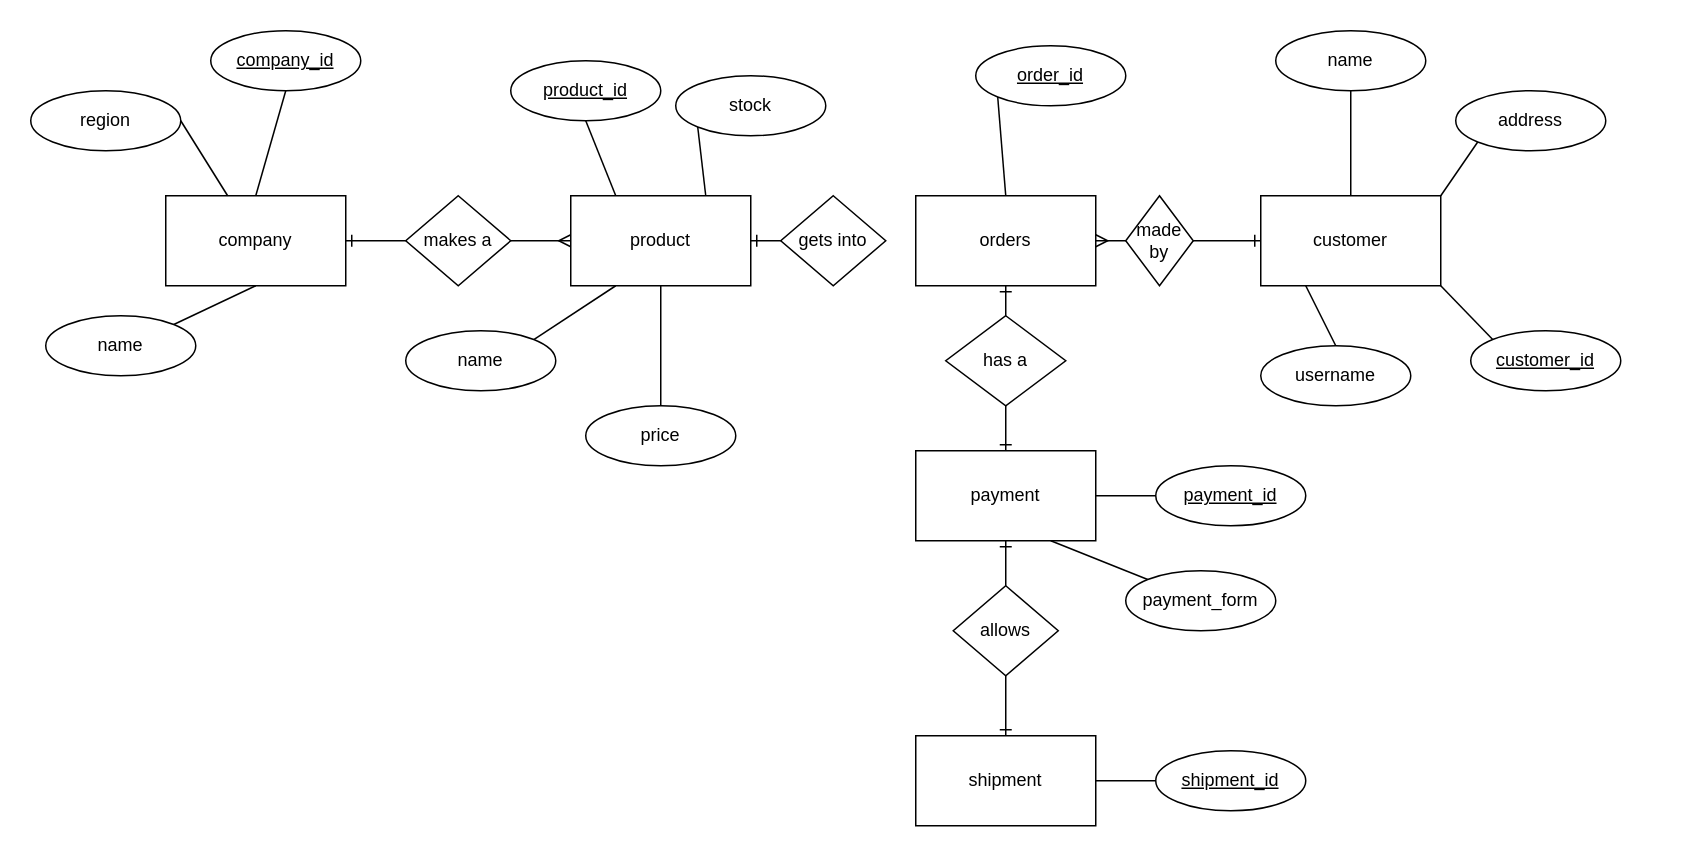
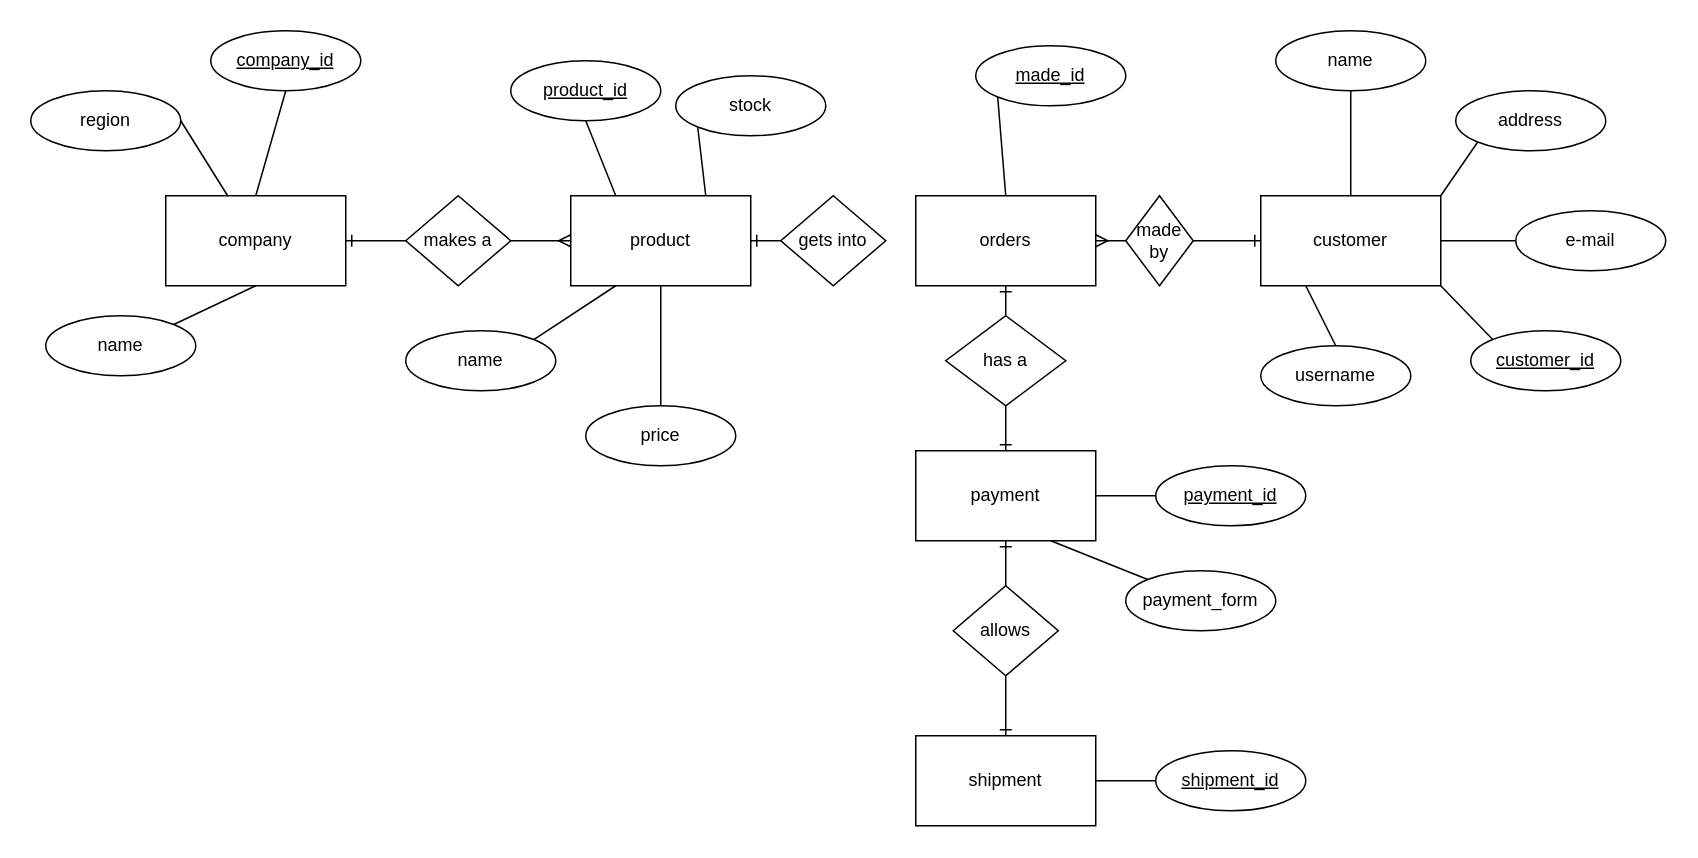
node "order_id": label "order_id" -> "made_id"
edge "customer" -- "e-mail": added
node "e-mail": added
